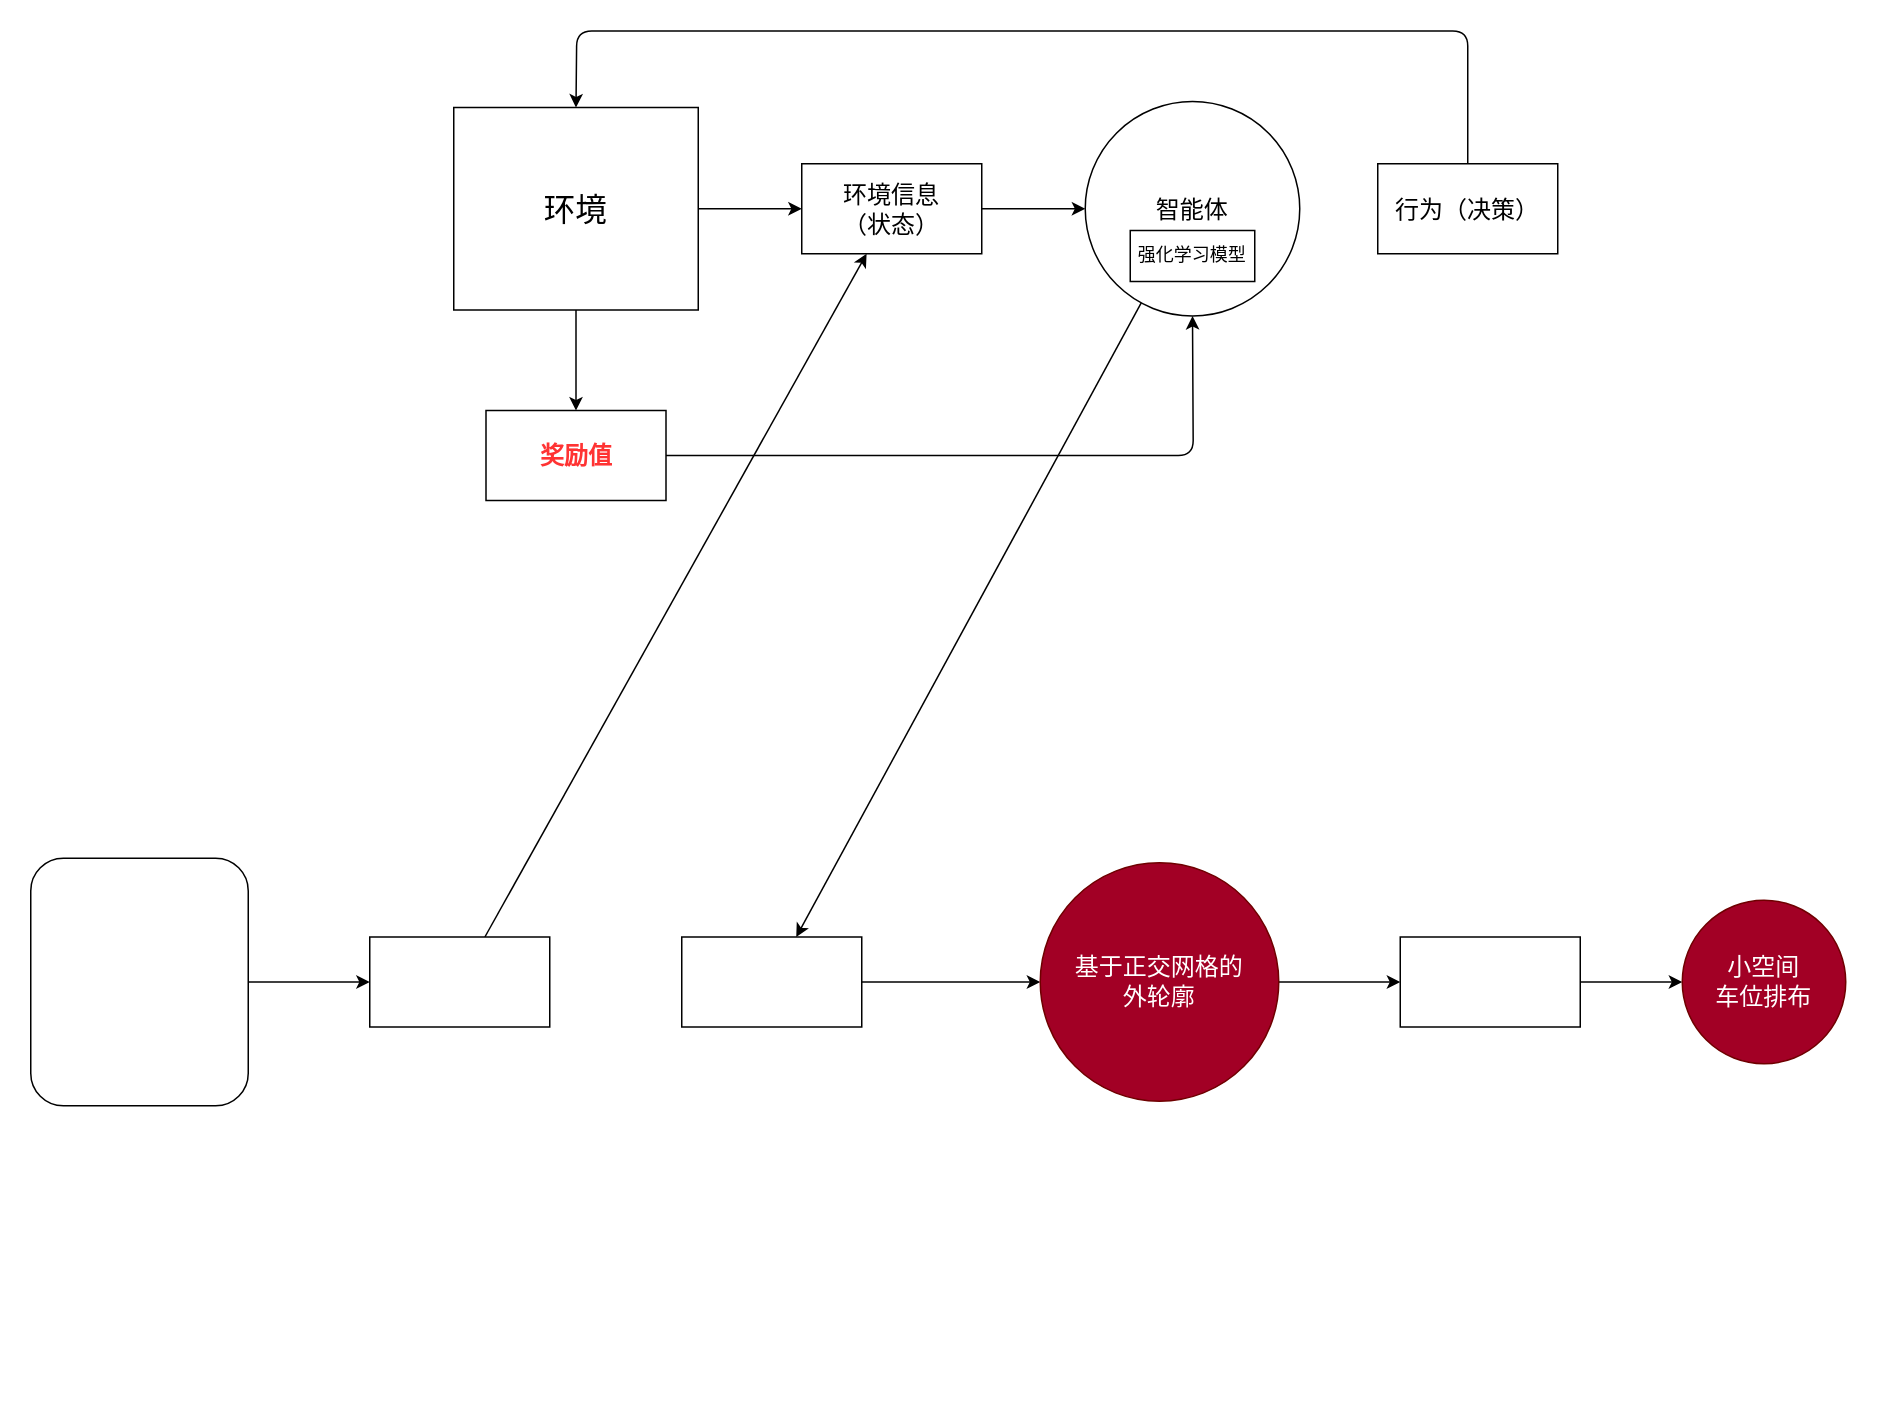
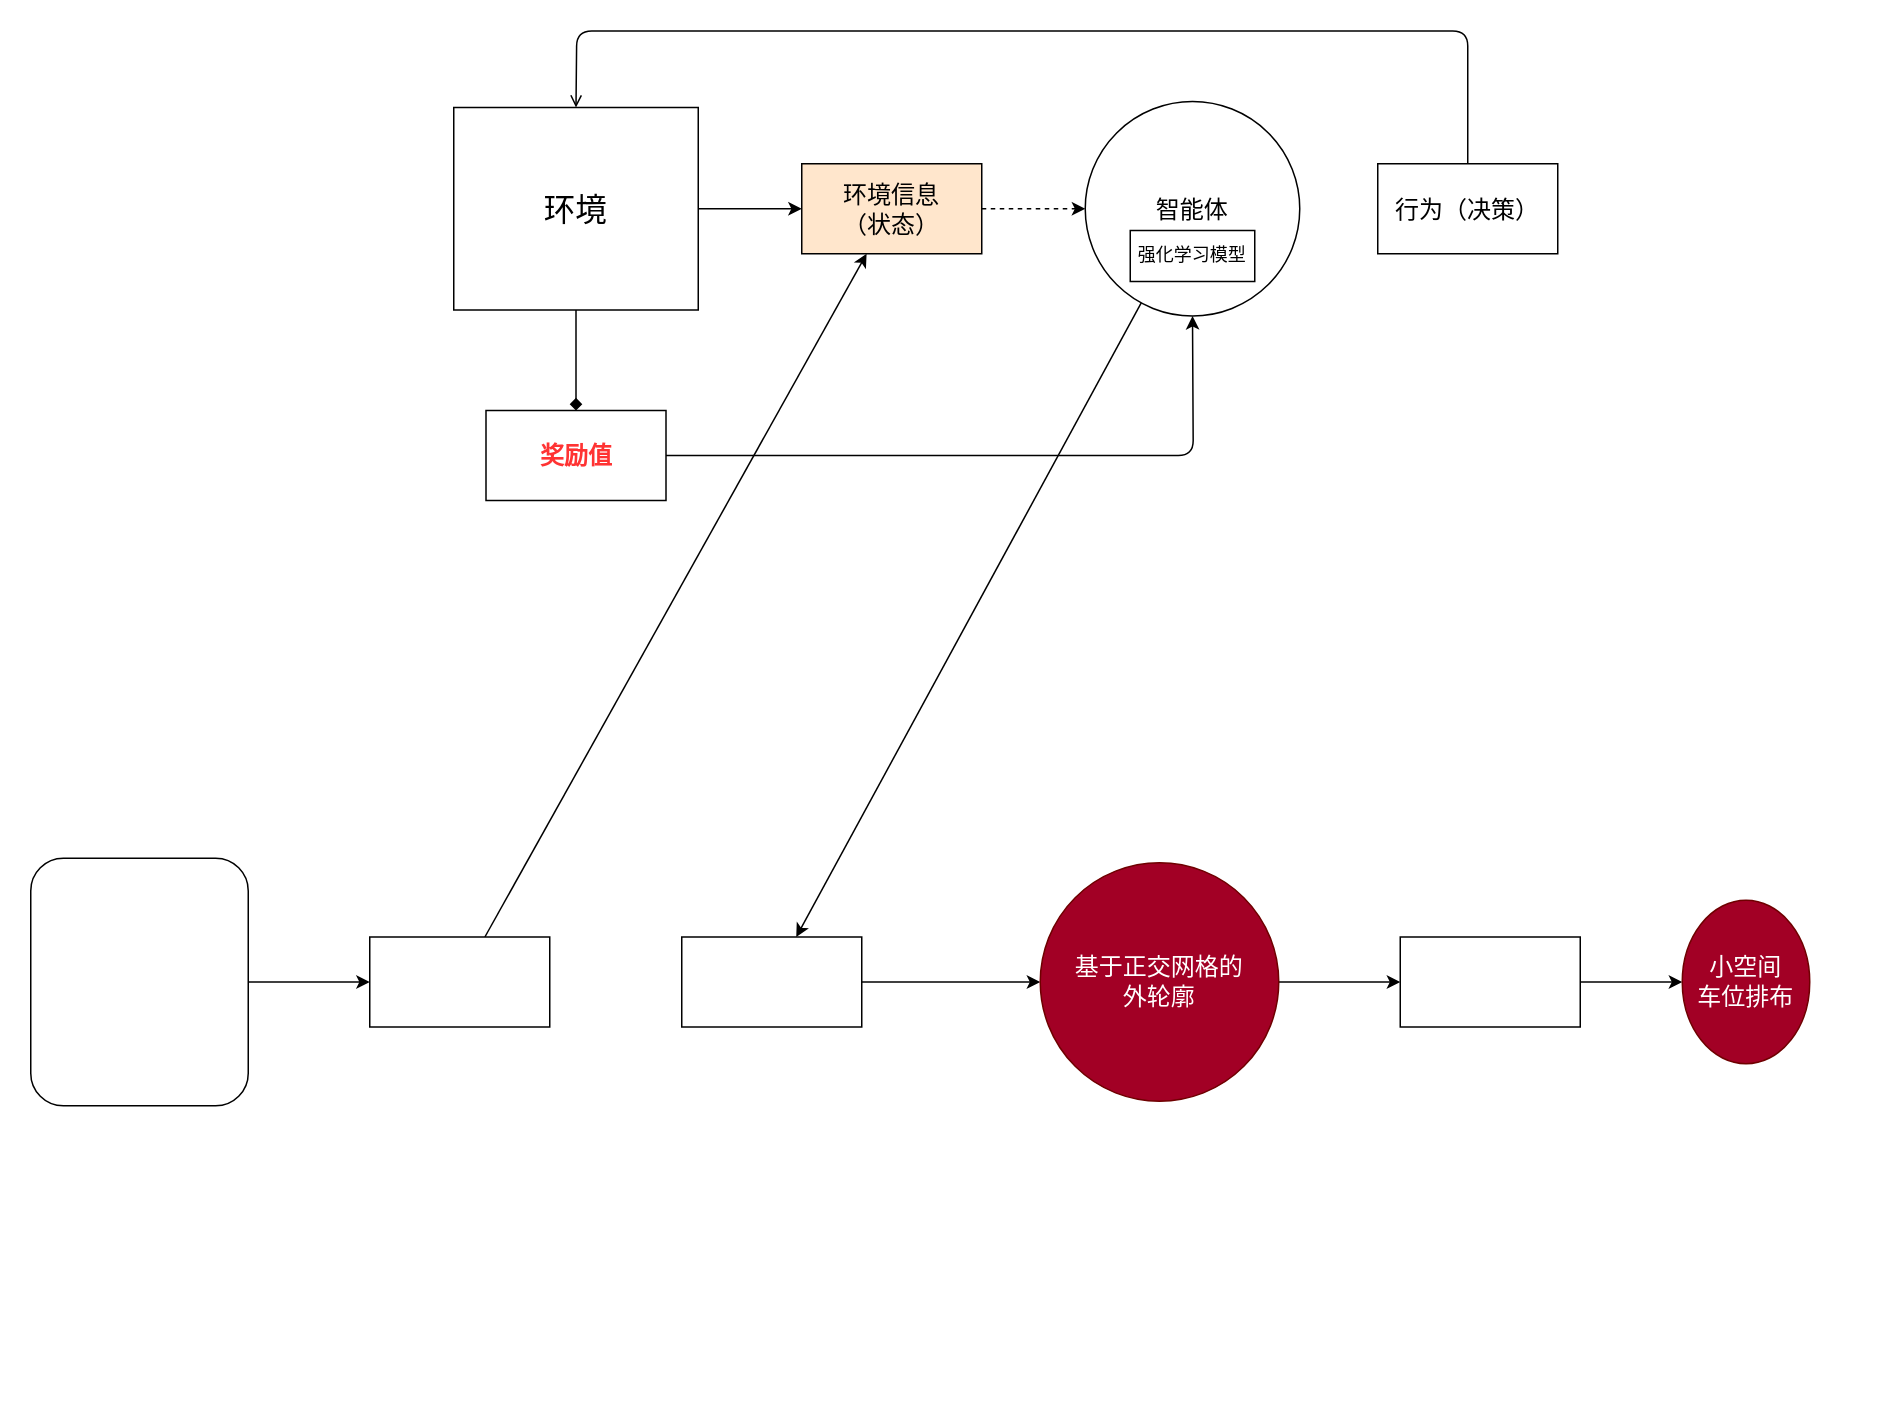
edge "行为（决策）" -> "环境": arrowhead classic -> open
node "环境信息 （状态）": fillcolor #ffffff -> #ffe6cc
edge "环境信息 （状态）" -> "智能体": style solid -> dashed
edge "环境" -> "奖励值": arrowhead classic -> diamond
node "小空间 车位排布": size 164x164 -> 128x164
